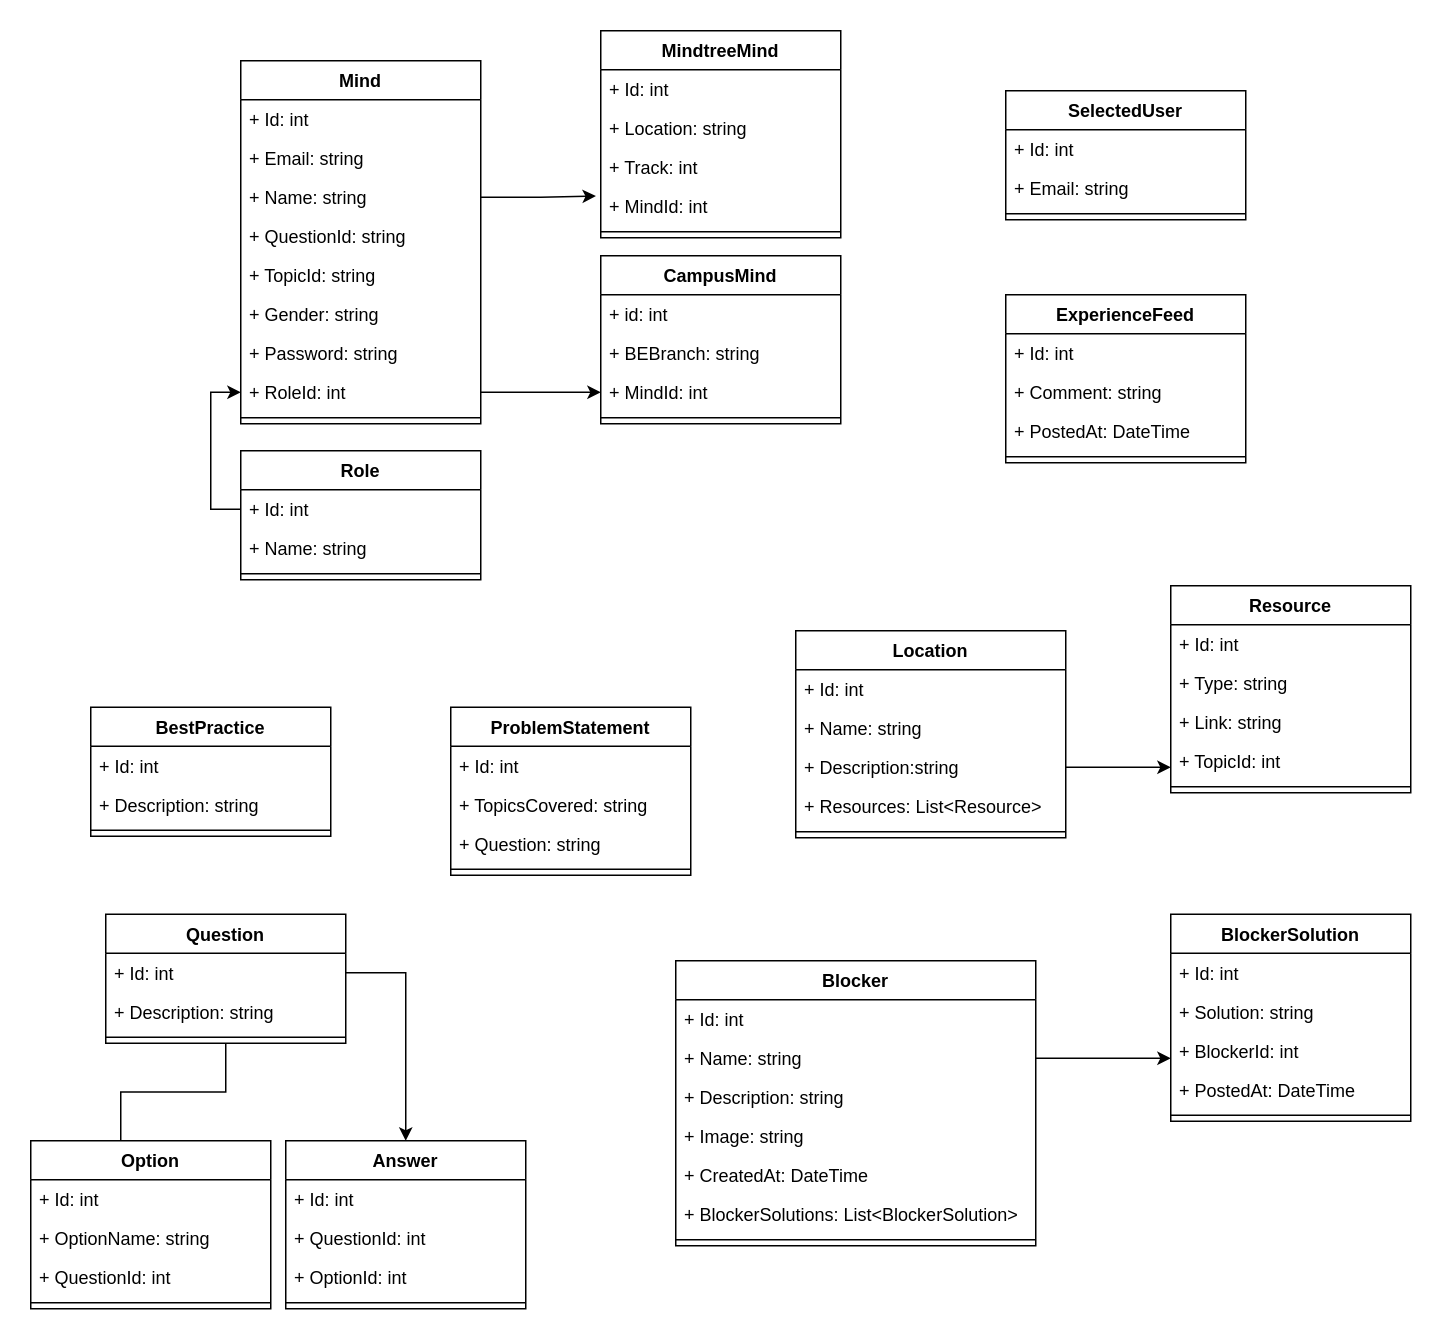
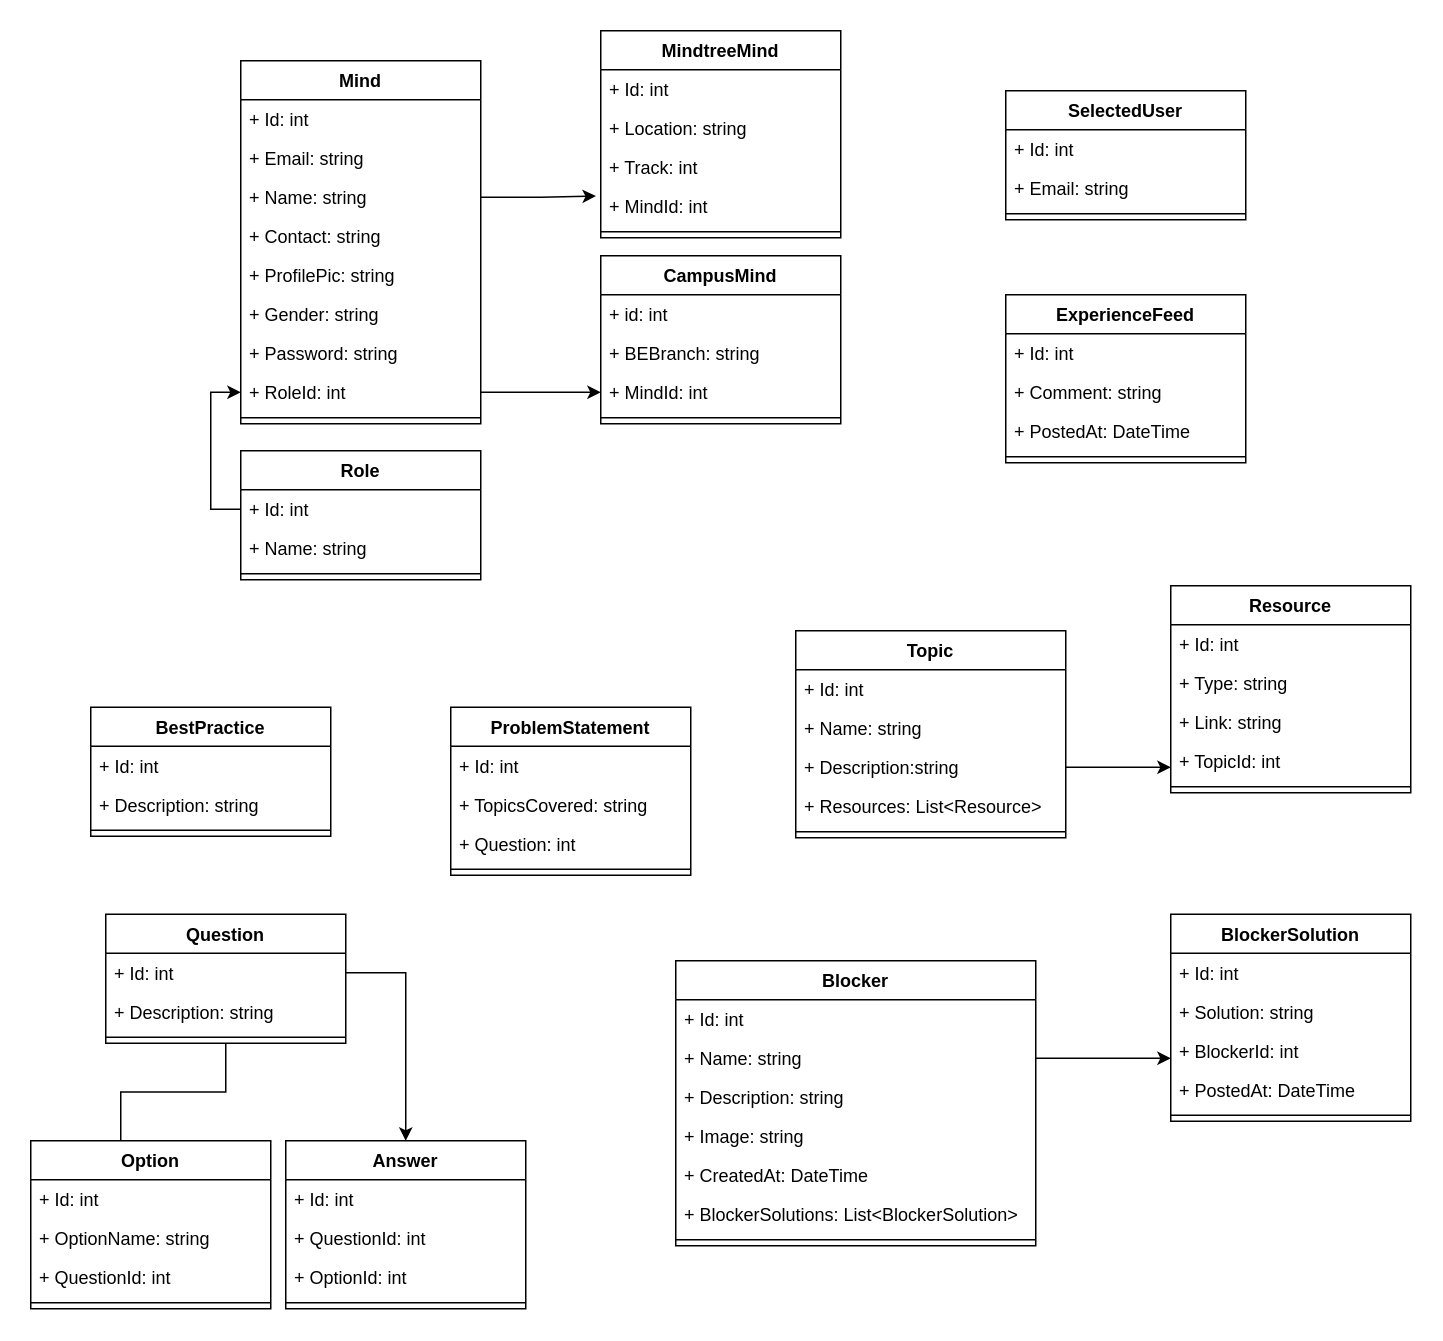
node "+ QuestionId: string": label "+ QuestionId: string" -> "+ Contact: string"
node "+ TopicId: string": label "+ TopicId: string" -> "+ ProfilePic: string"
node "Location": label "Location" -> "Topic"
node "+ Question: string": label "+ Question: string" -> "+ Question: int"
